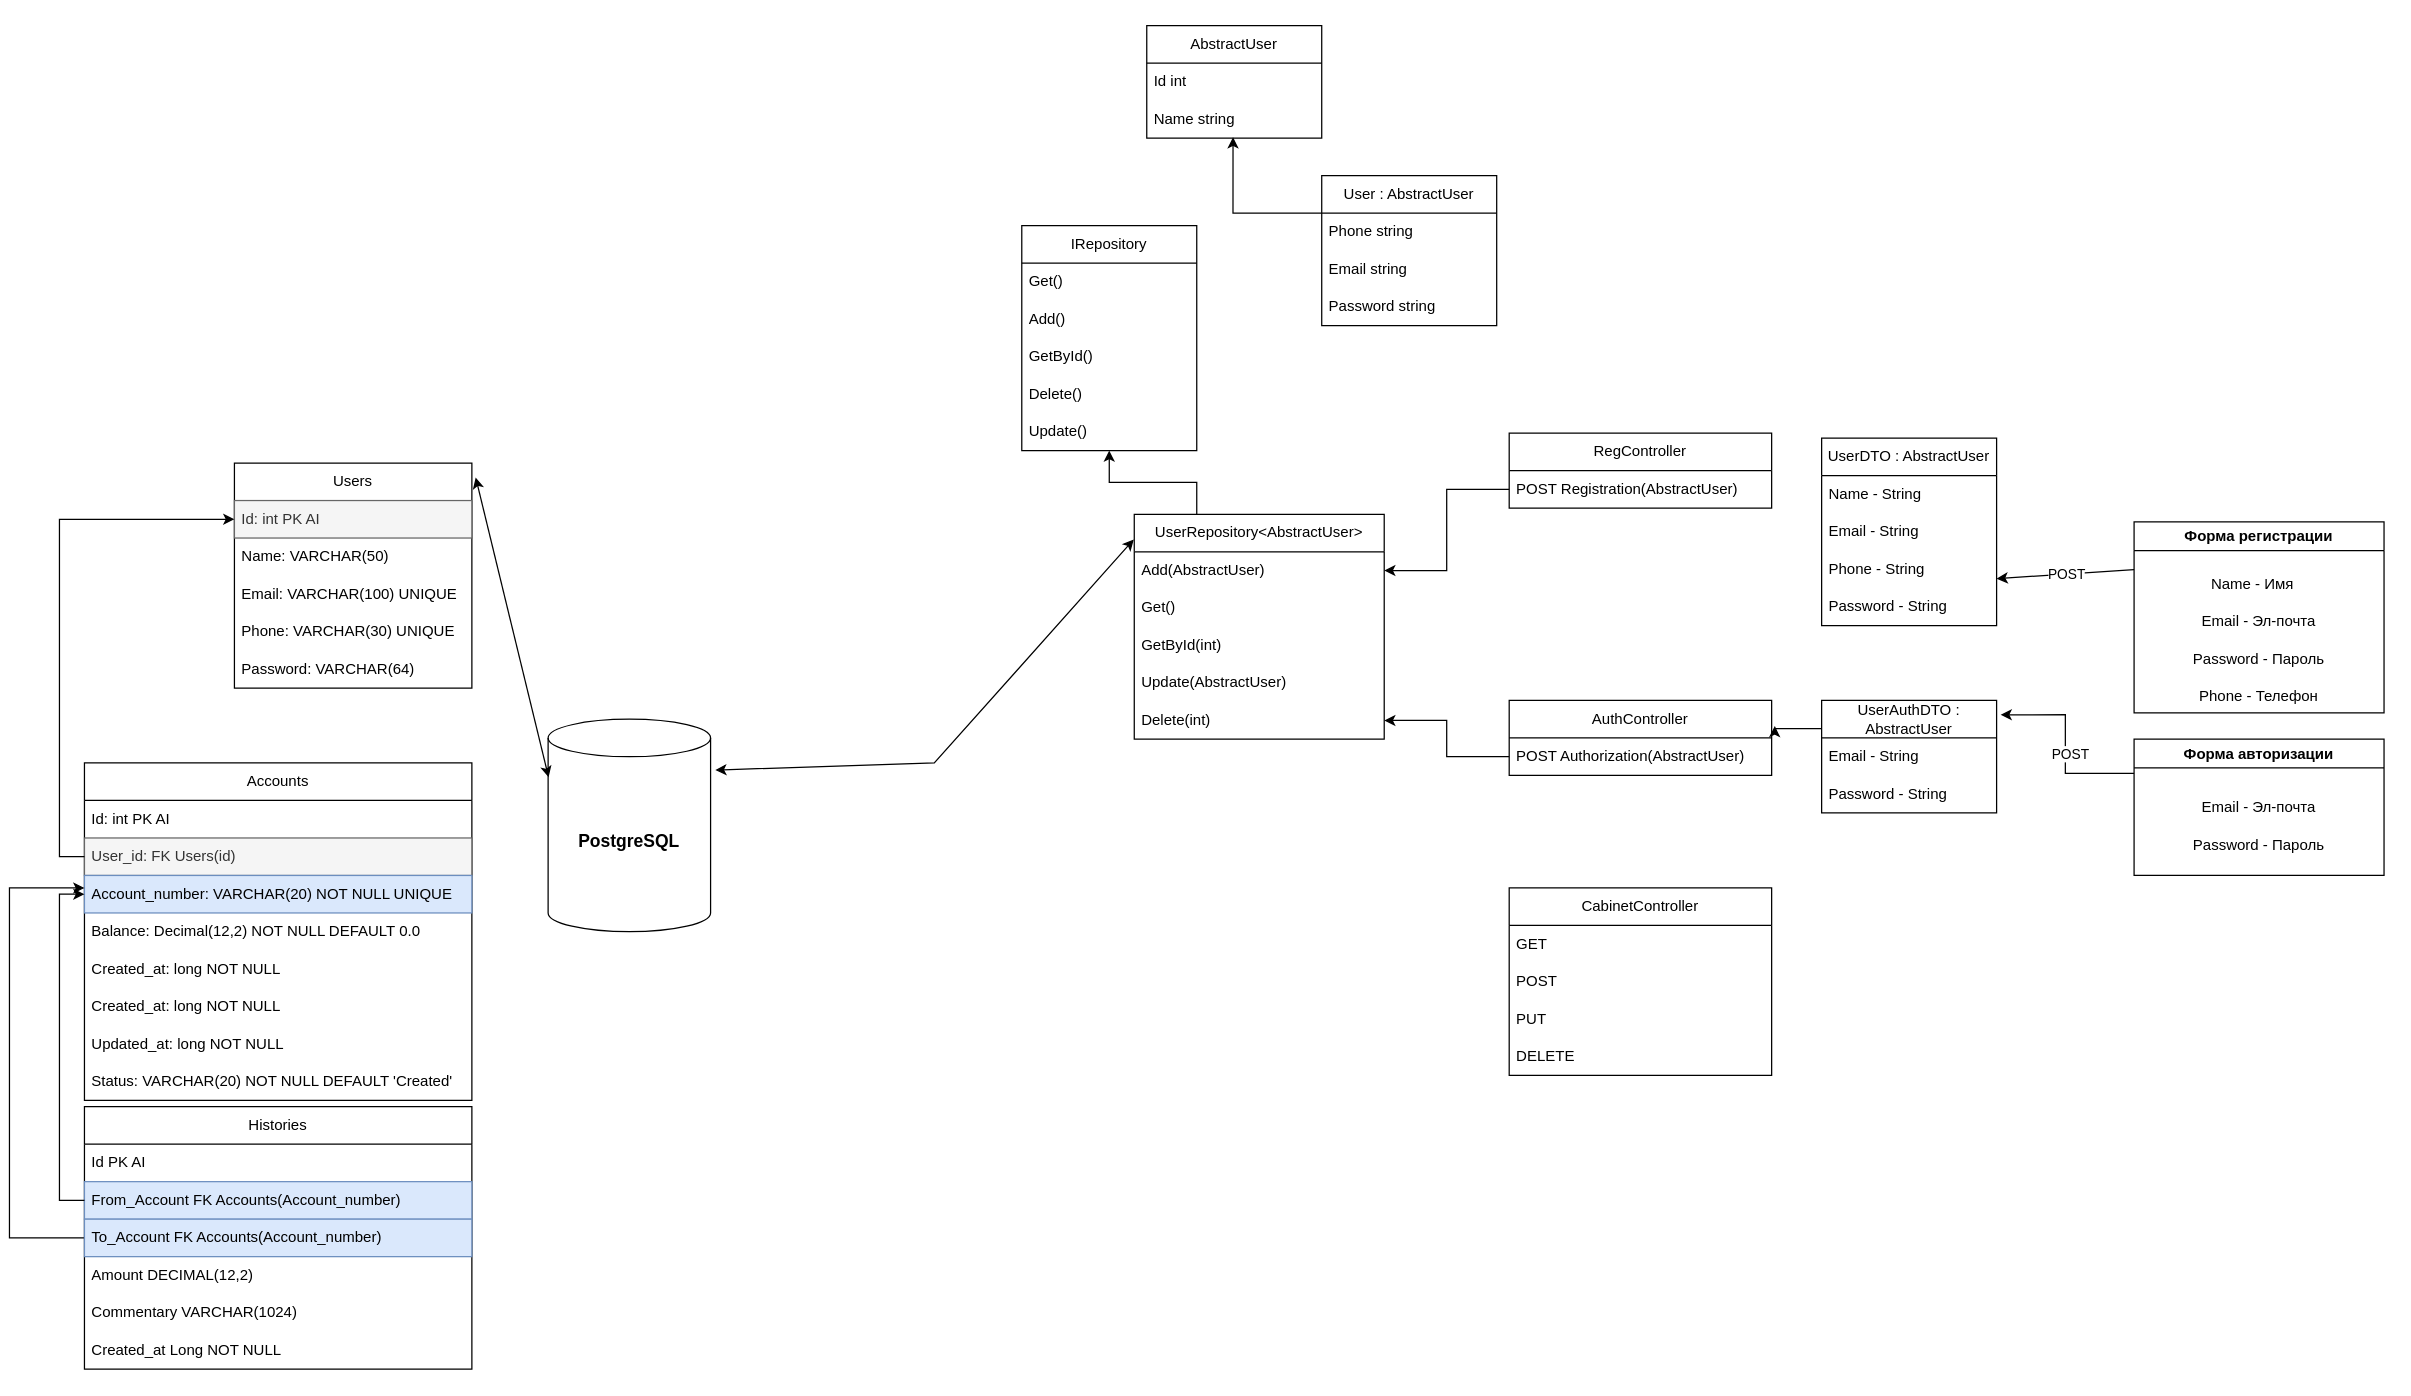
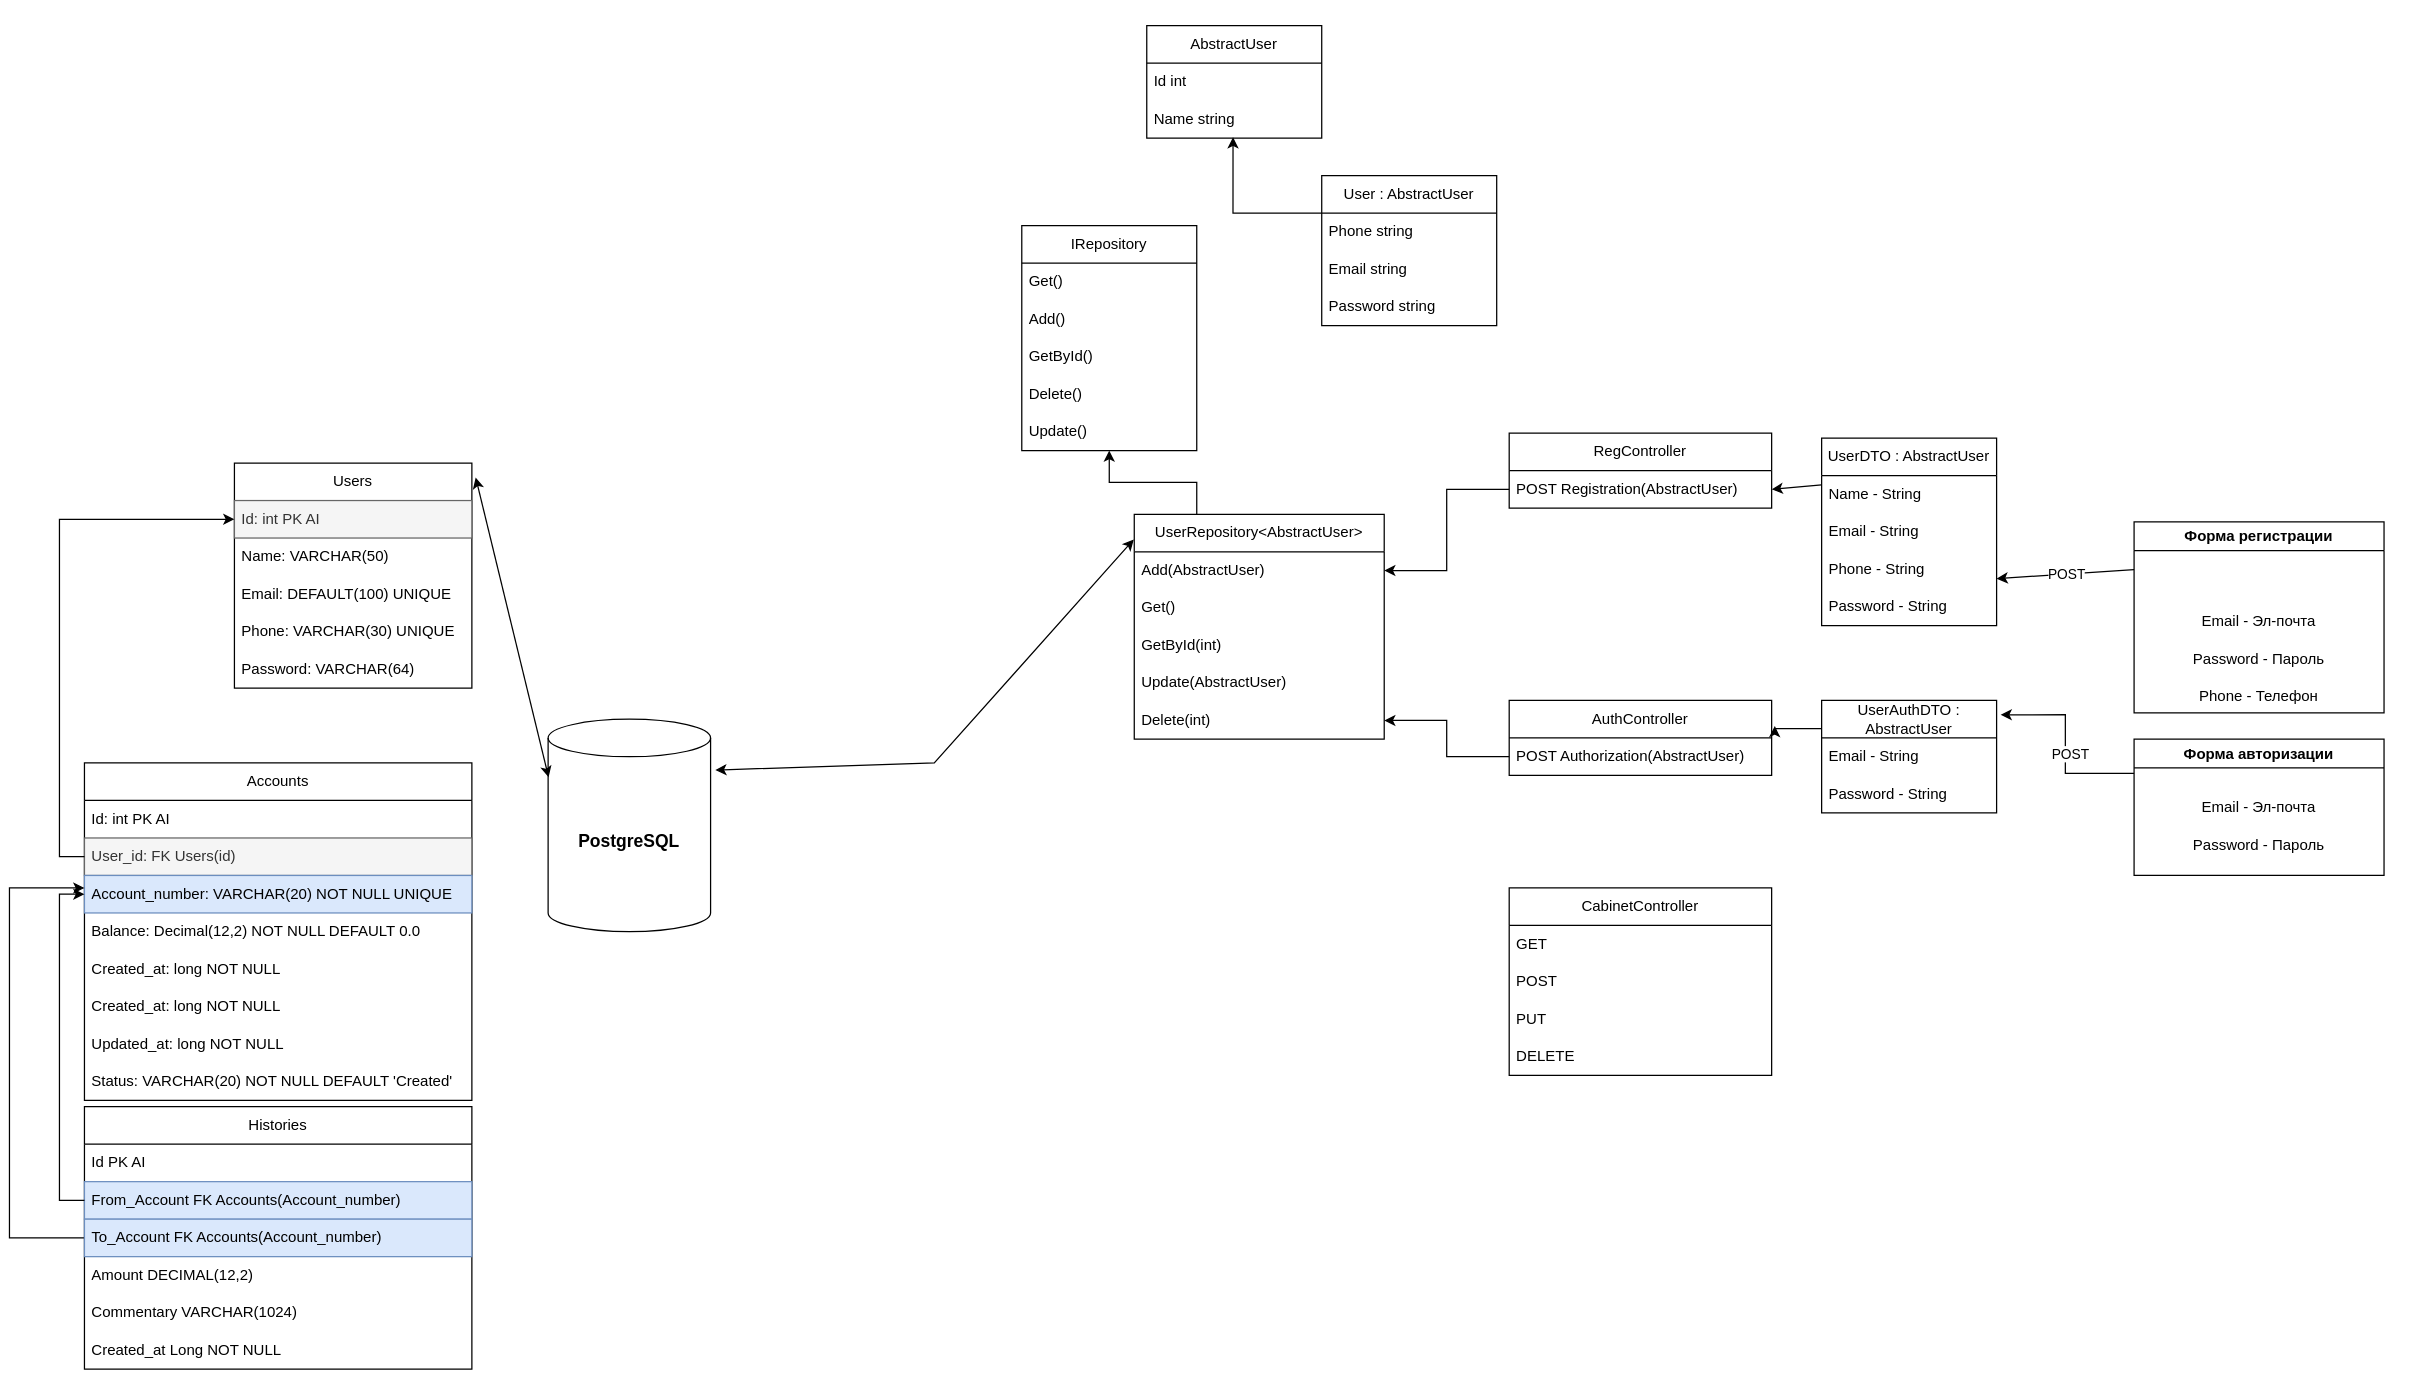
edge "UserDTO : AbstractUser" -> "RegController": added
node "Name - Имя": removed
node "Email: VARCHAR(100) UNIQUE": label "Email: VARCHAR(100) UNIQUE" -> "Email: DEFAULT(100) UNIQUE"
